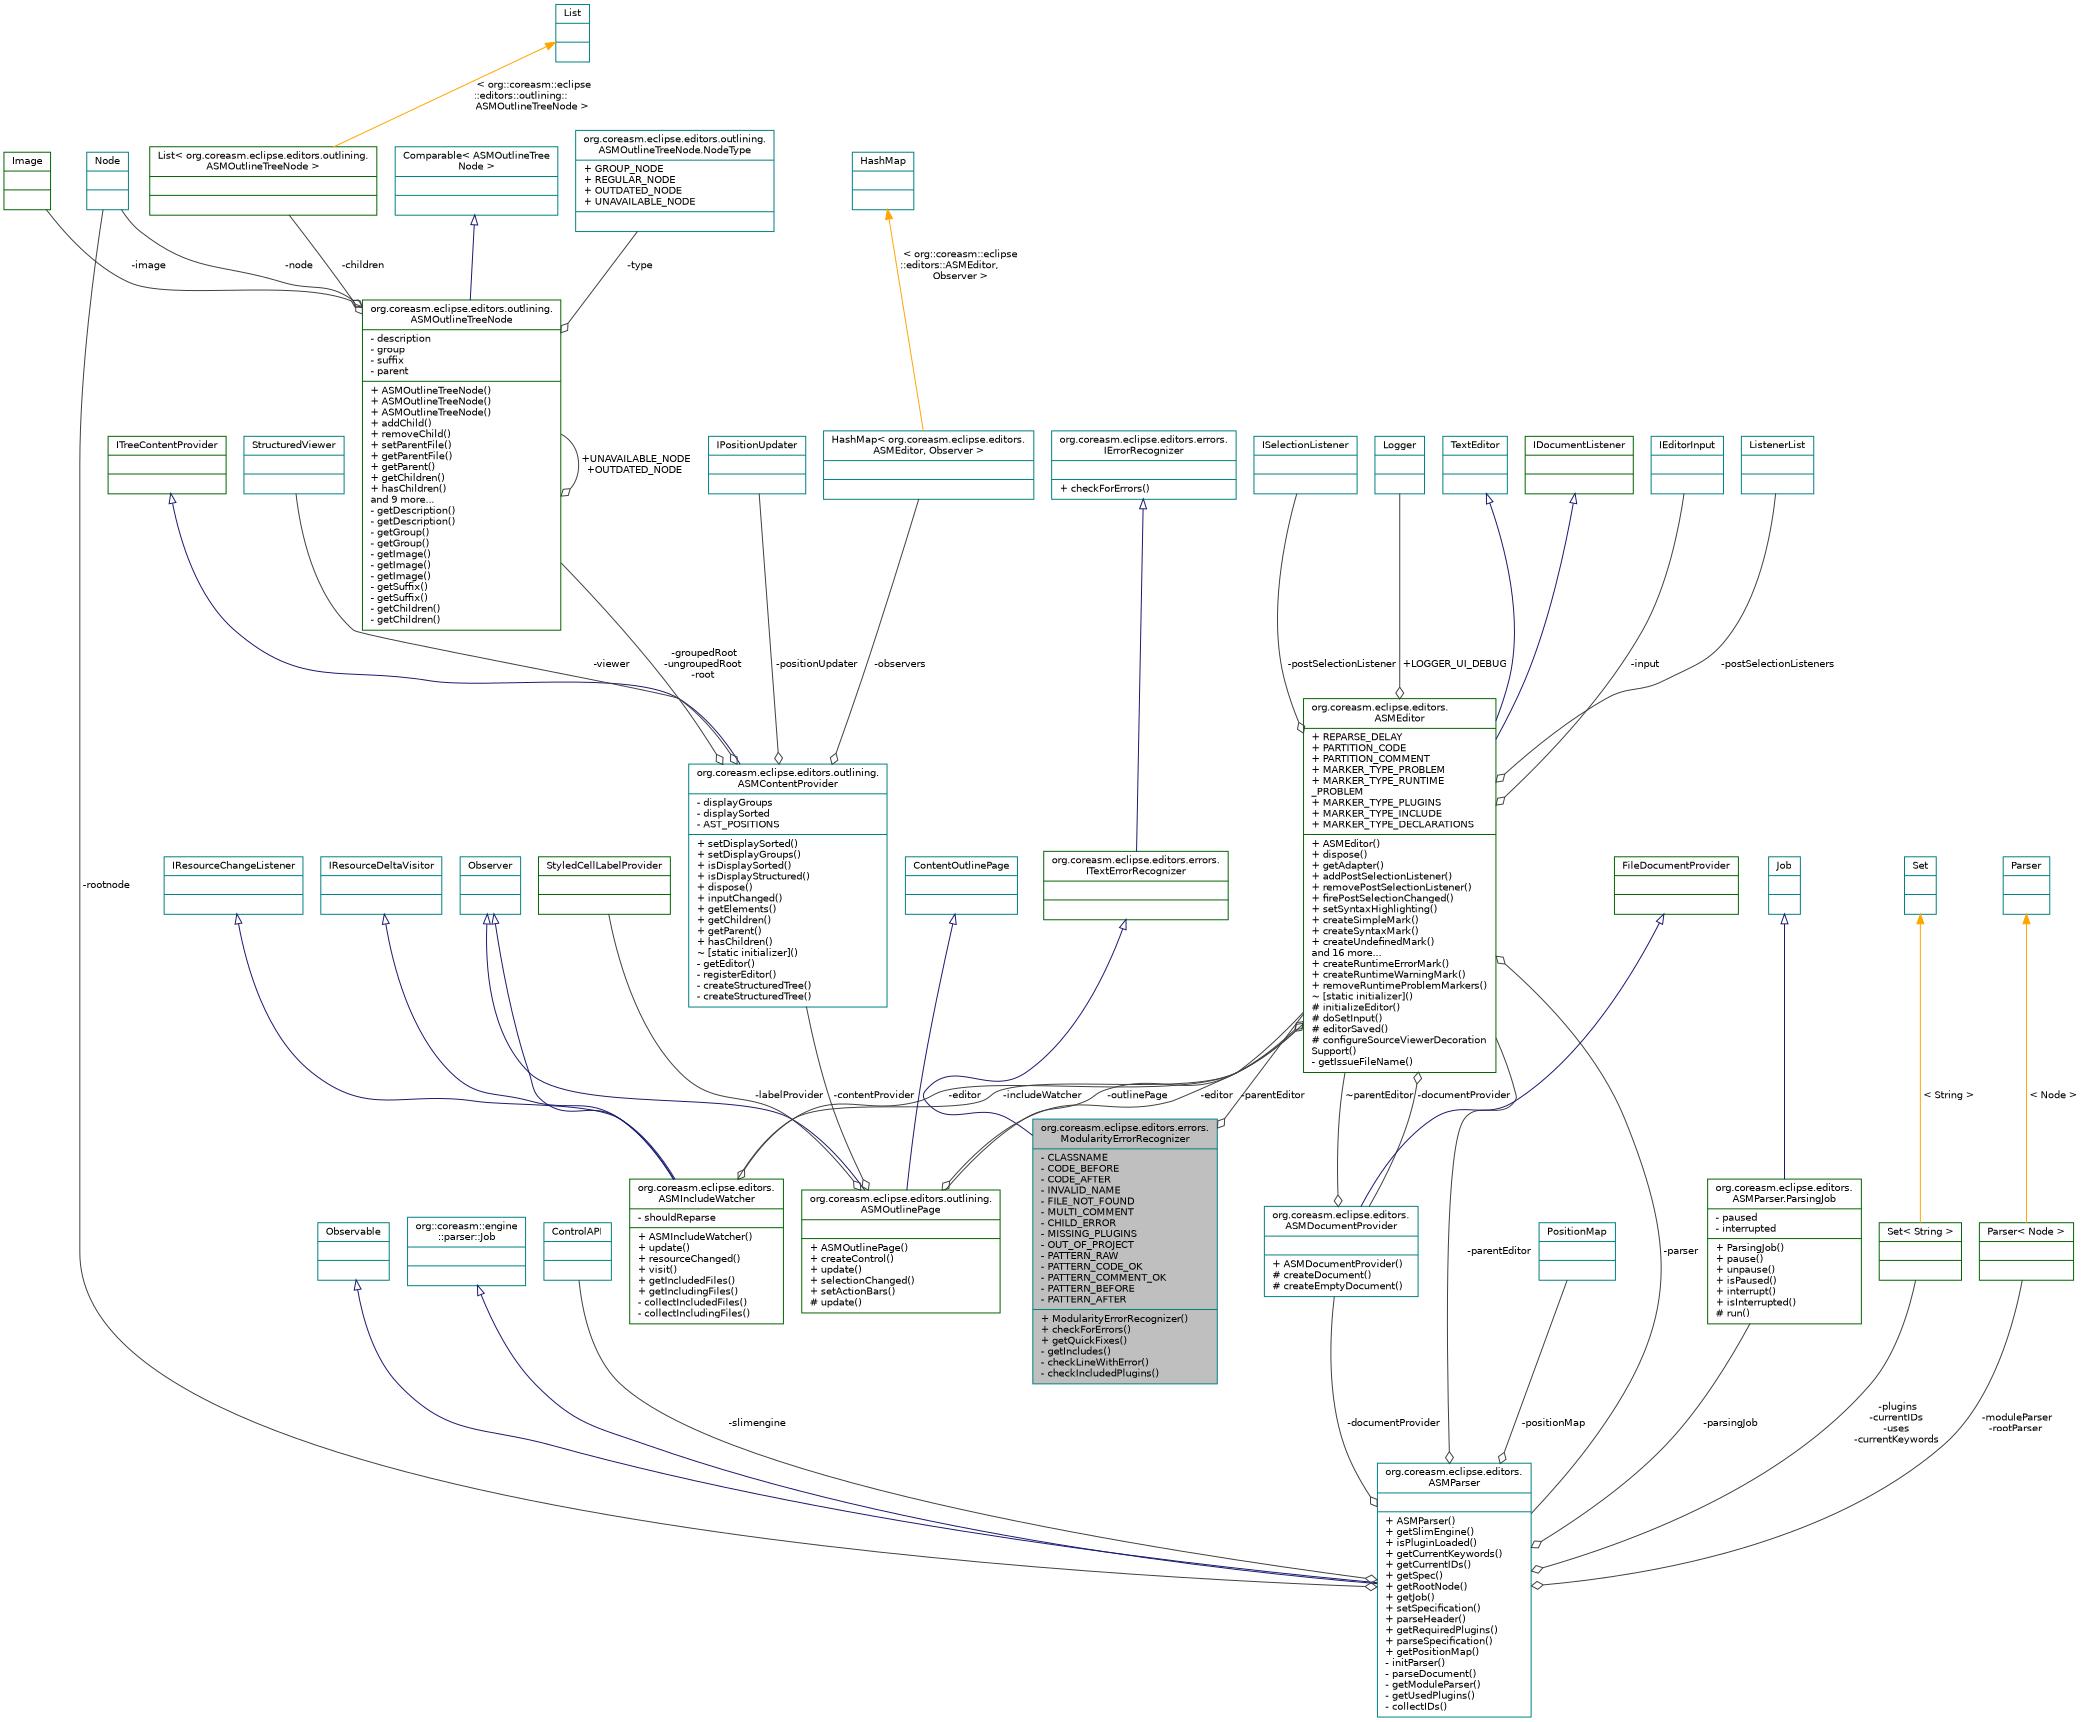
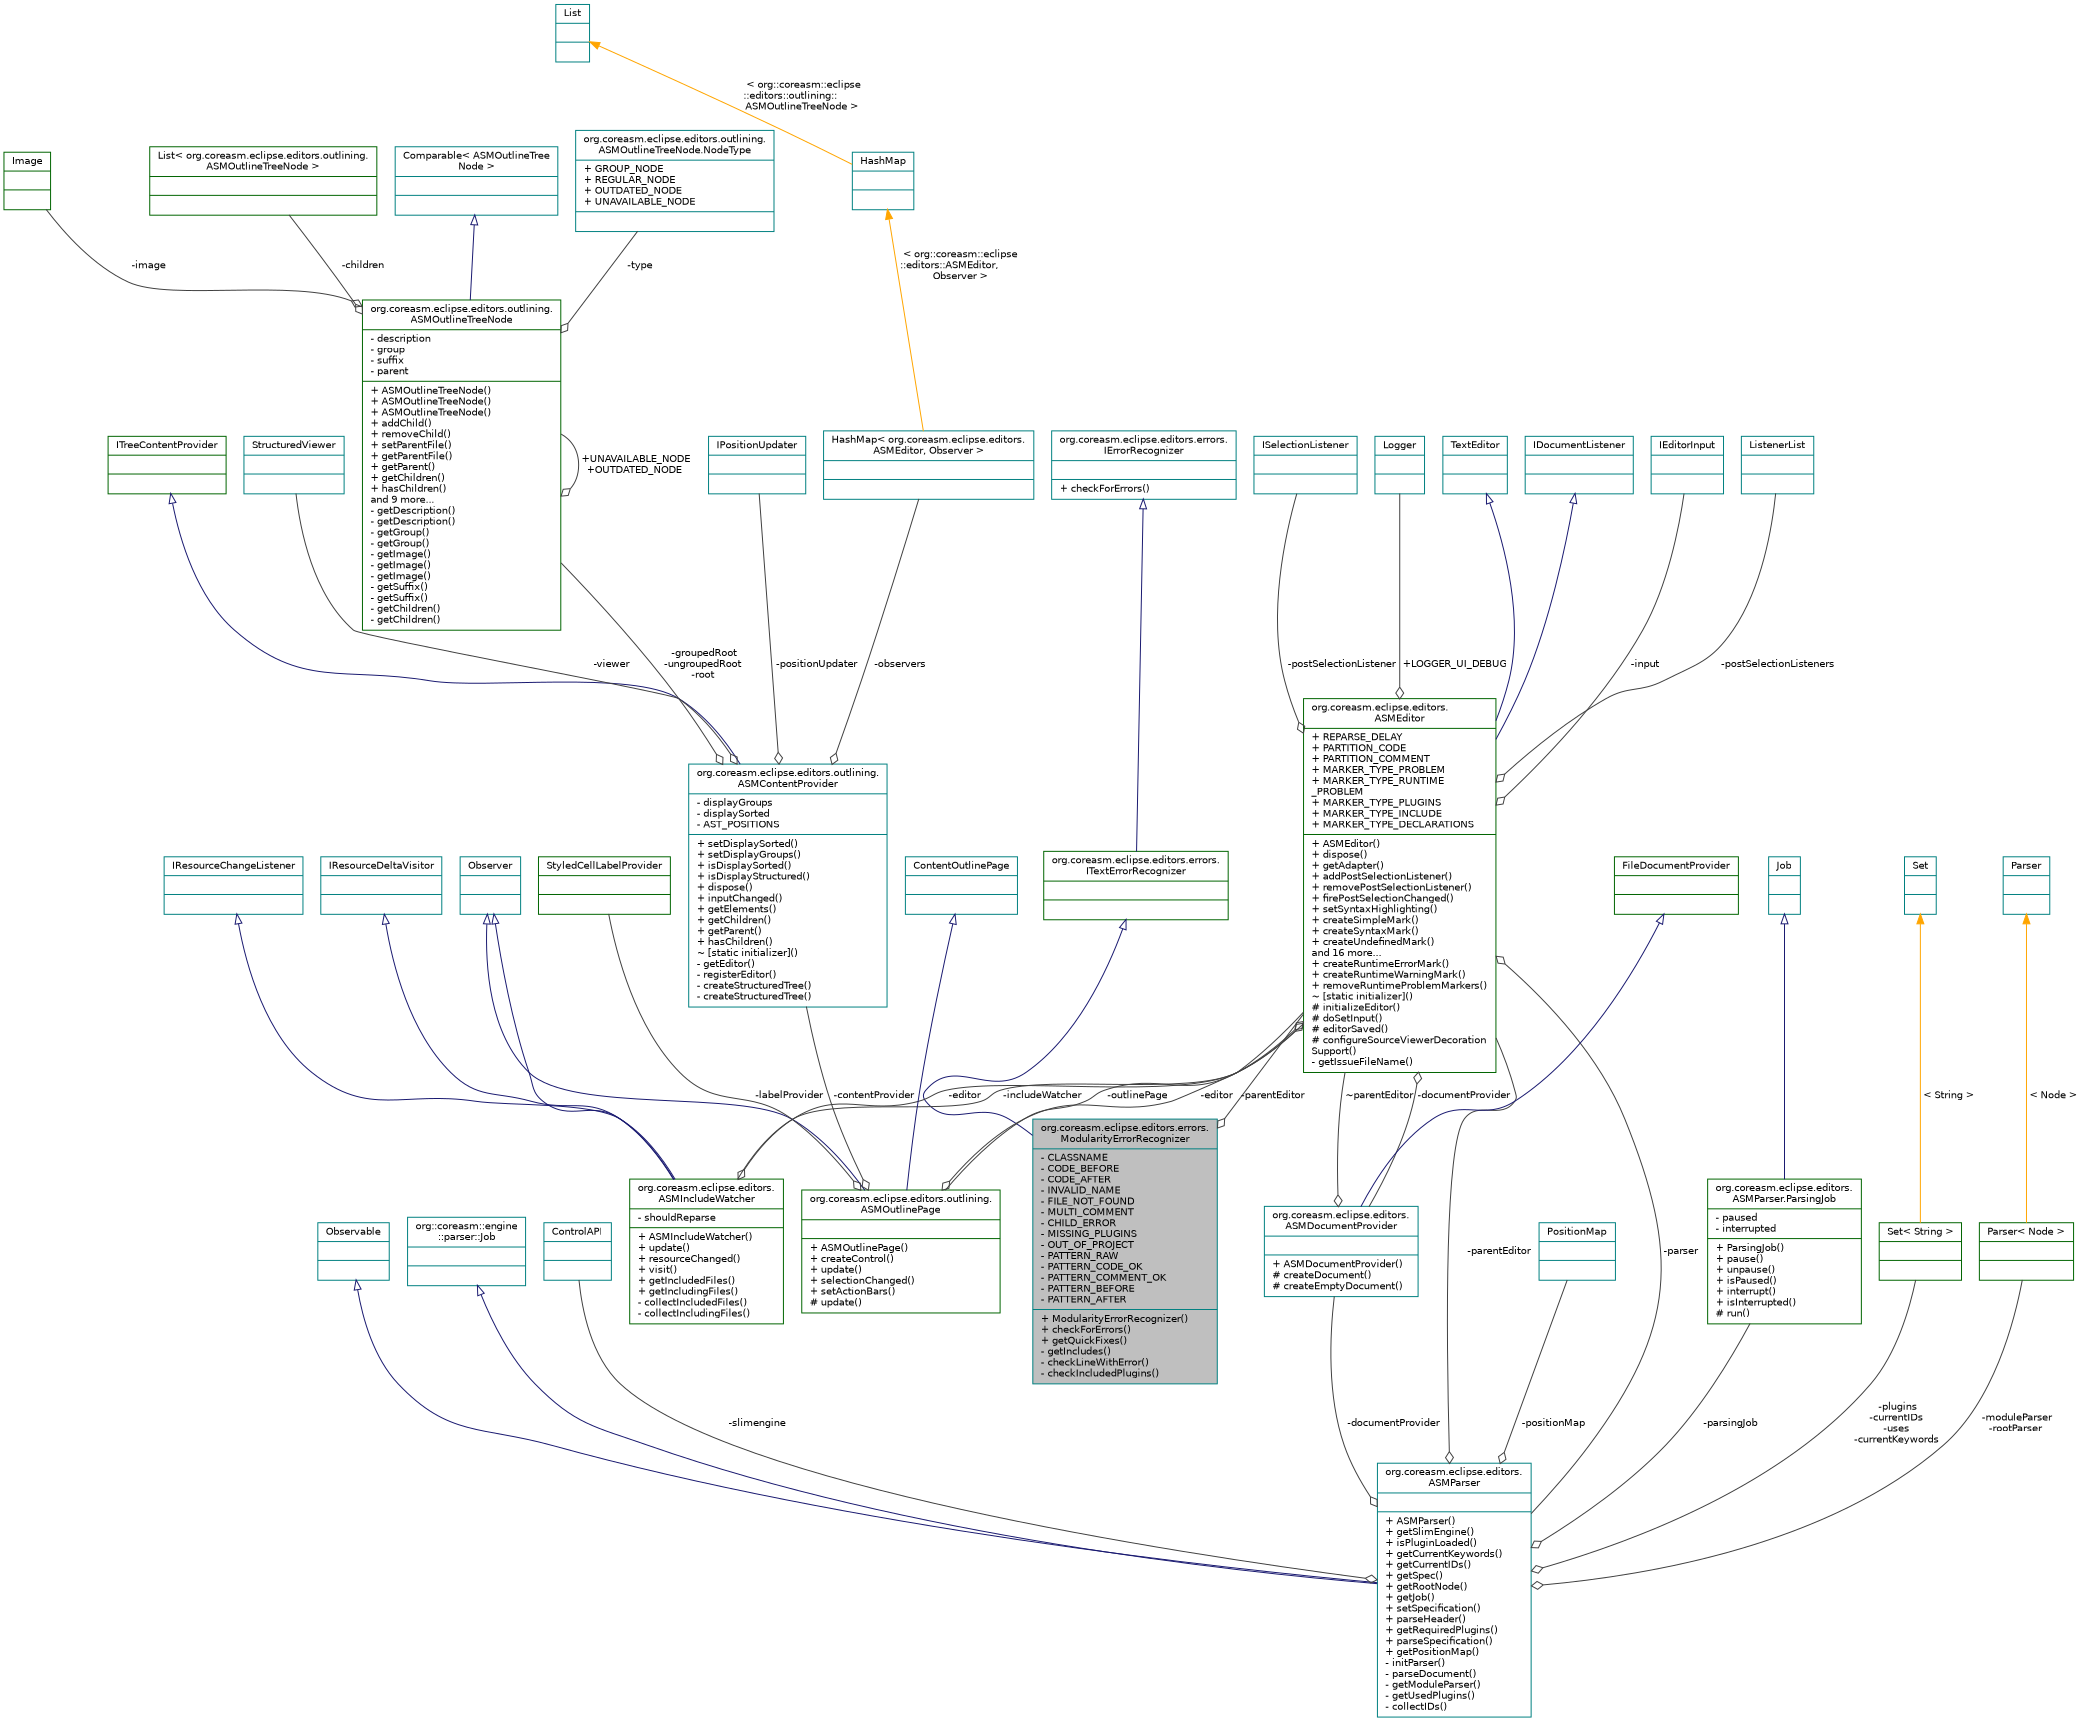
edge "List< org.coreasm.eclipse.editors.outlining." -> "List": now "HashMap" -> "List"
node "Node": removed
node "IDocumentListener": color darkgreen -> teal
